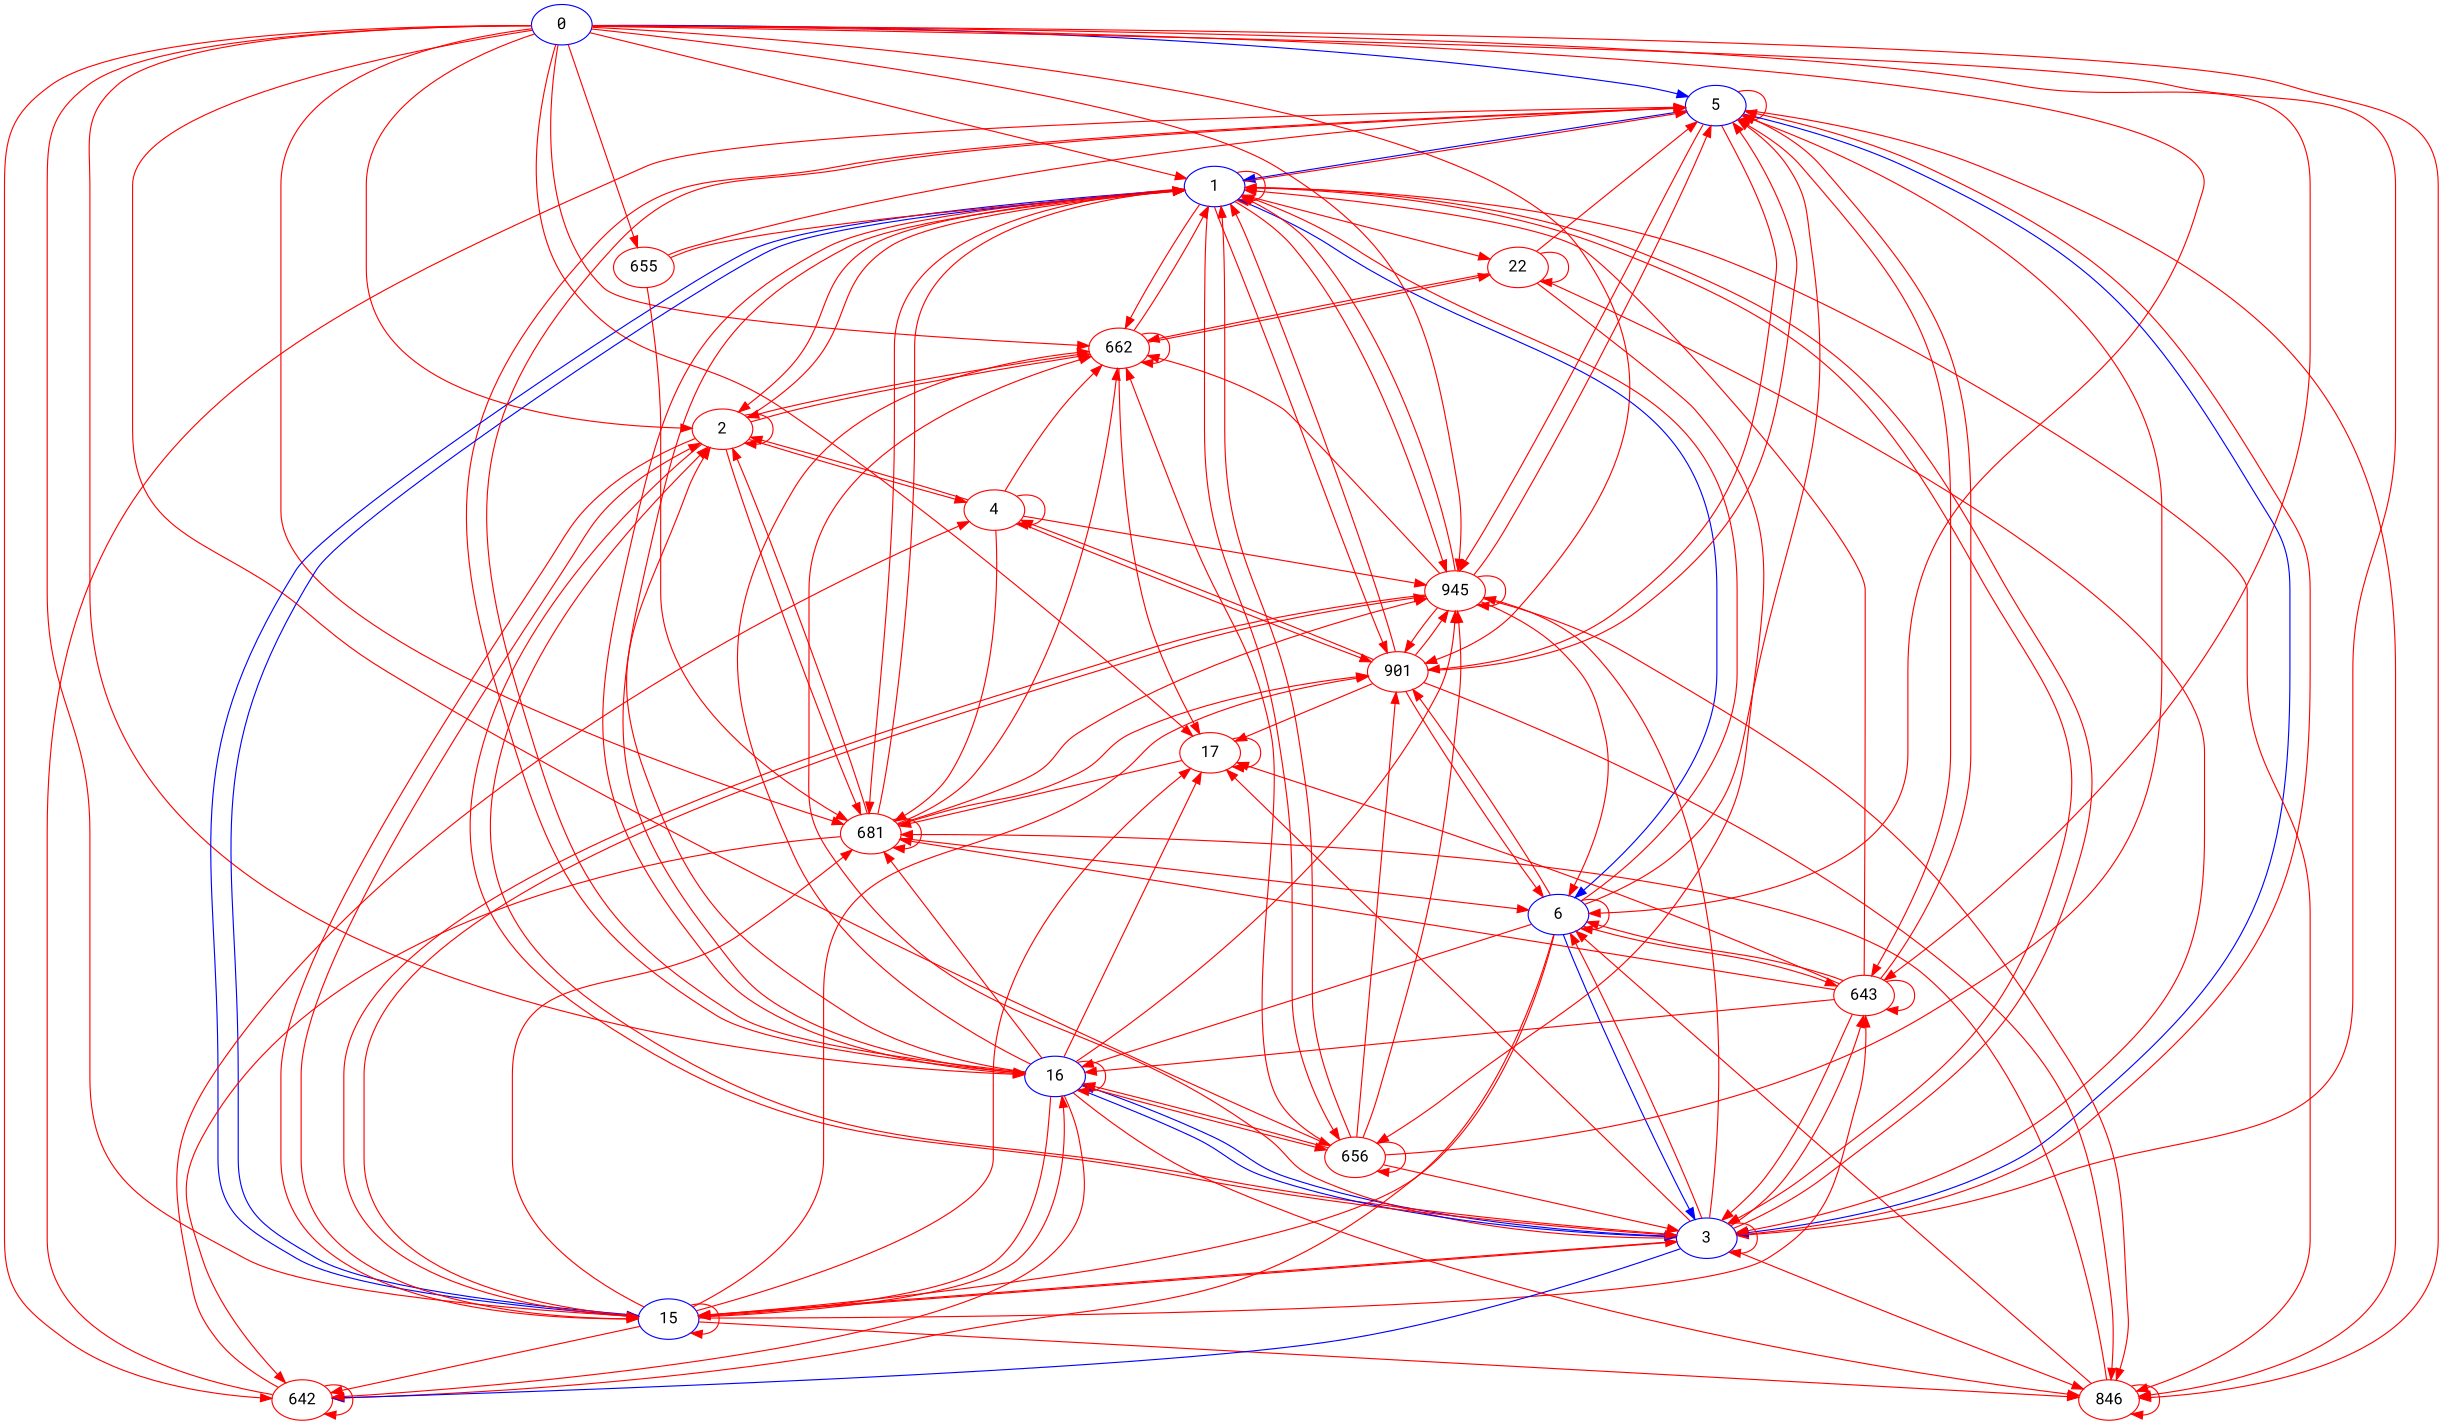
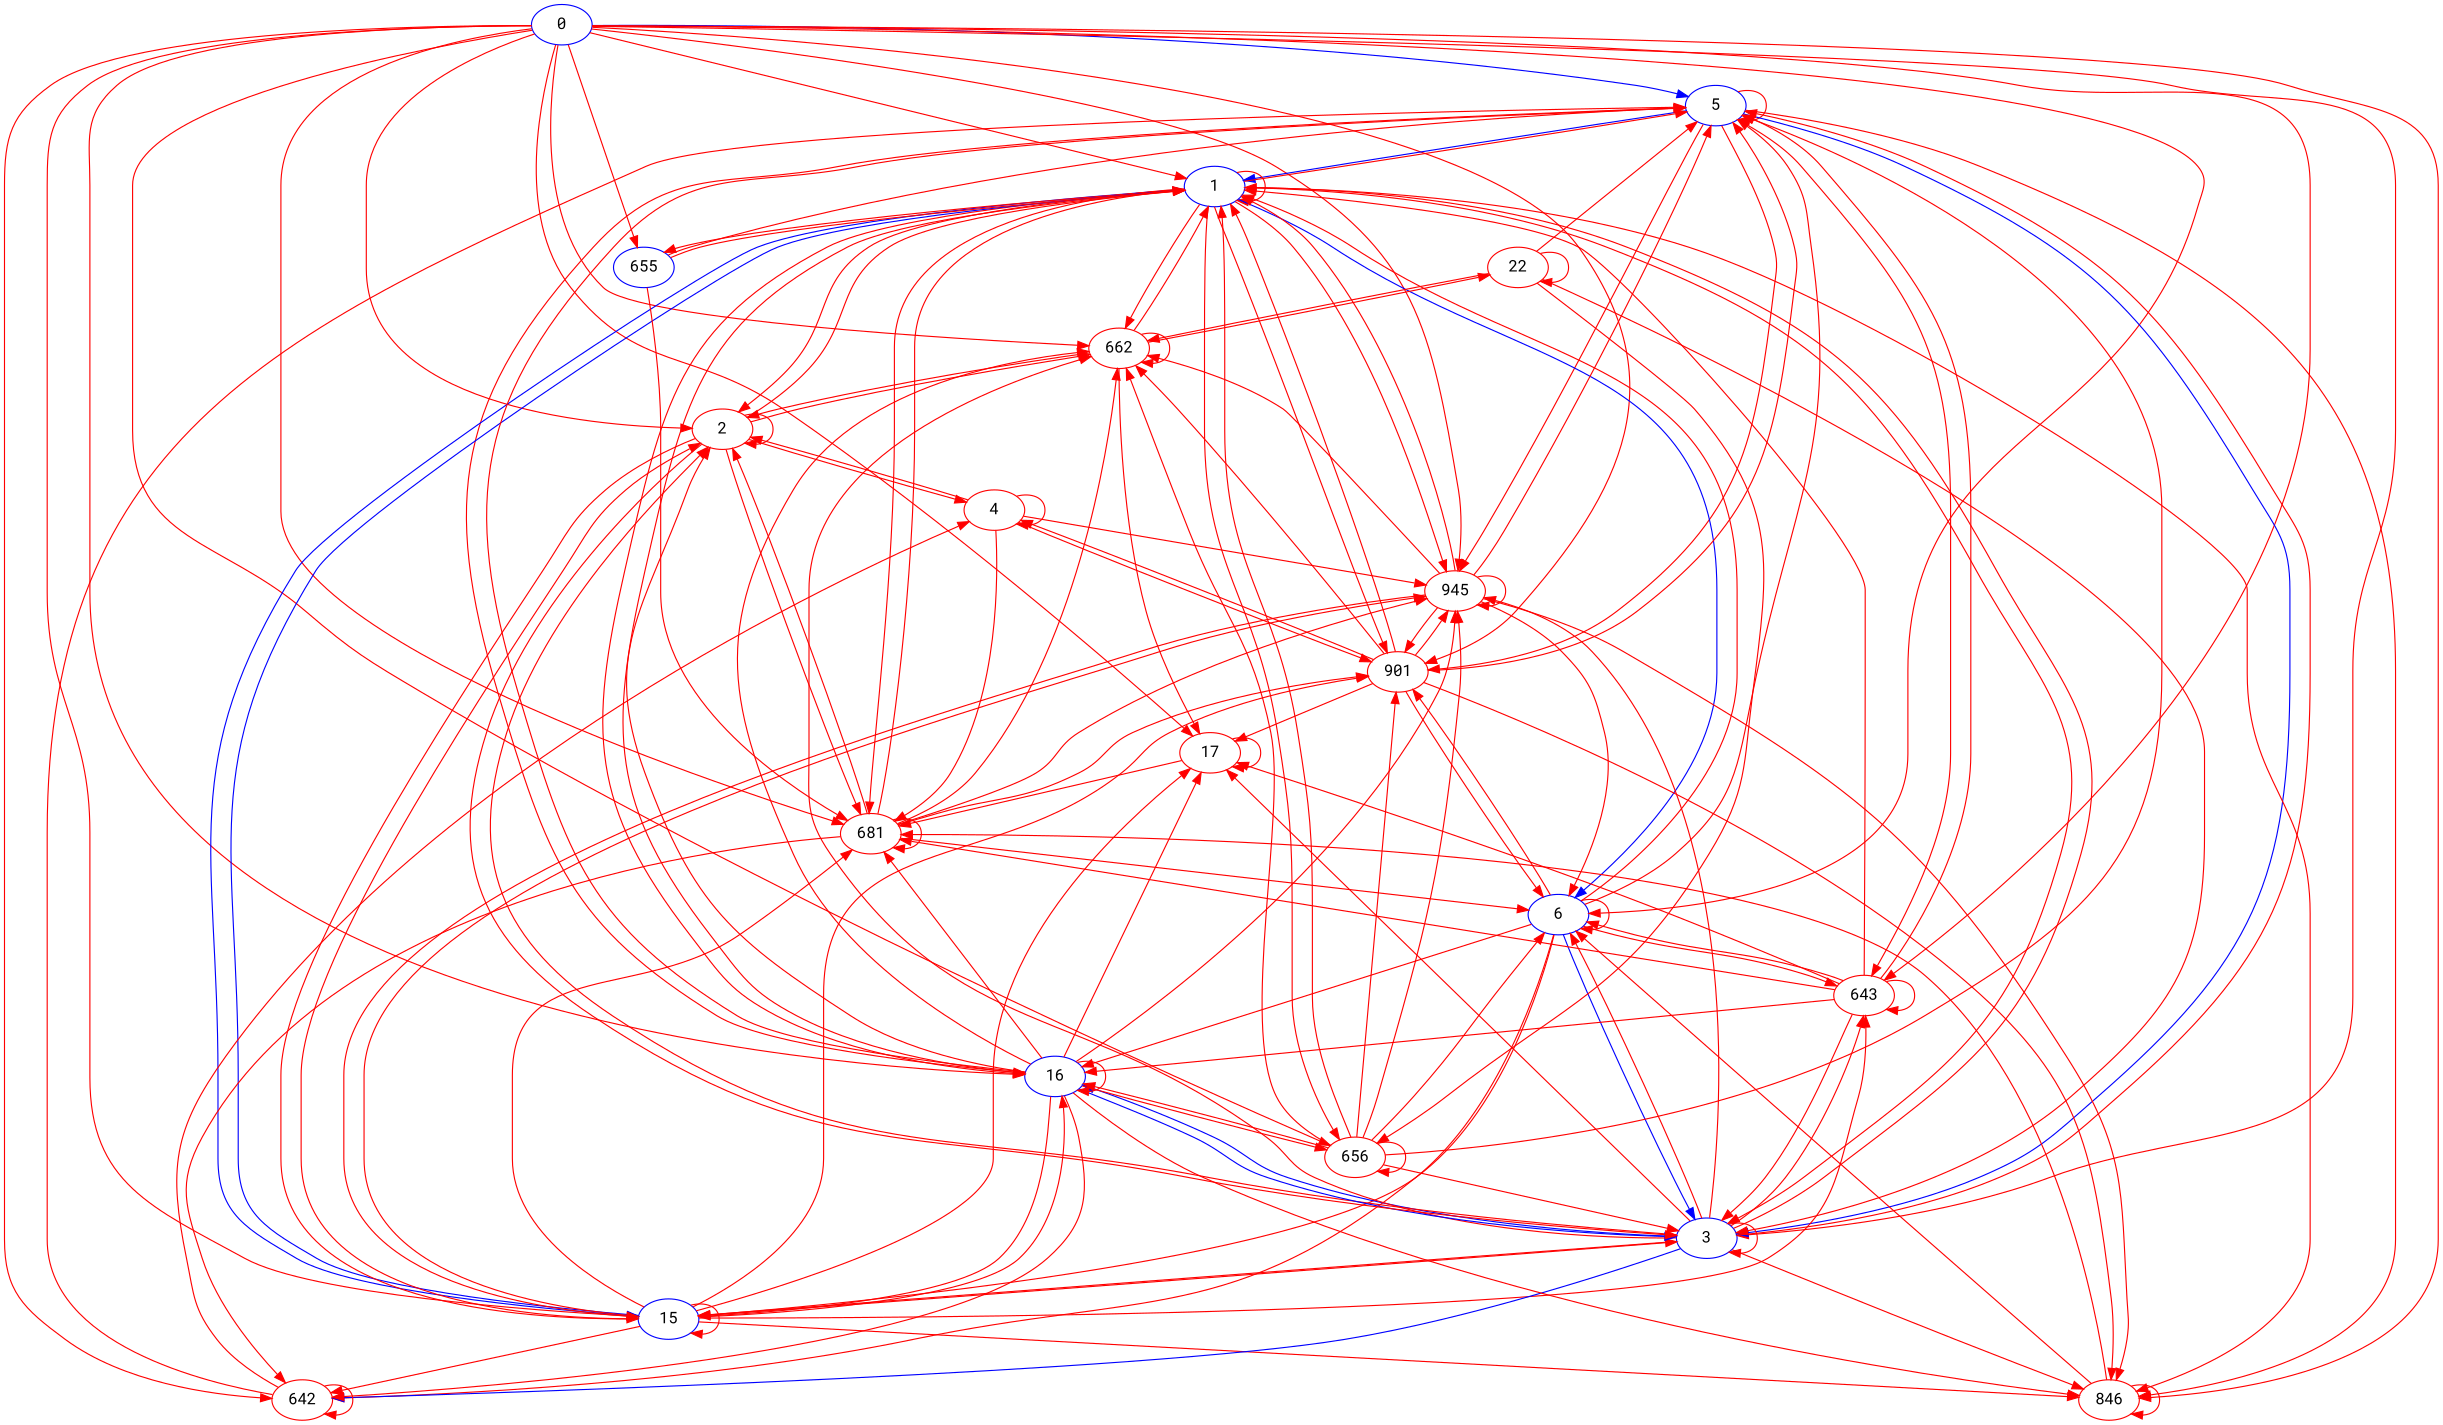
edge "1" -> "22": now "1" -> "655"
node "655": color red -> blue
edge "4" -> "662": now "901" -> "662"
edge "656" -> "6": added
